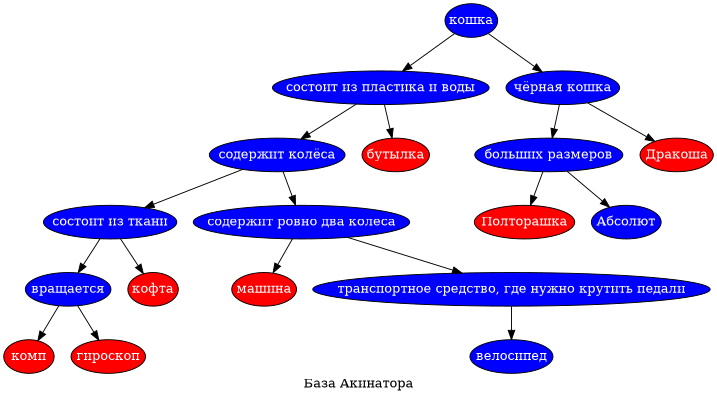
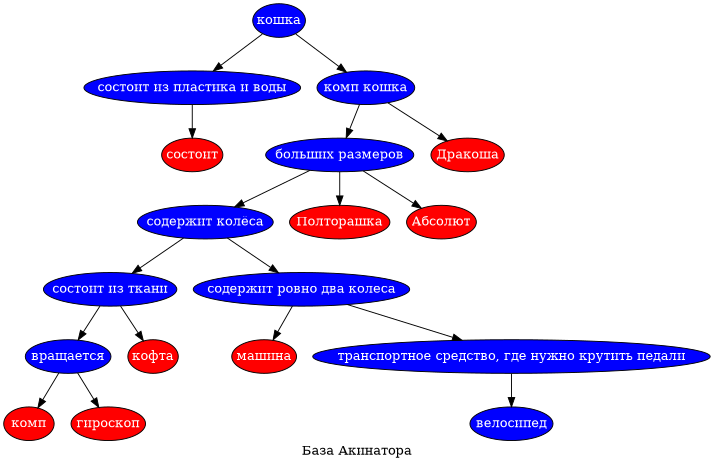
node "чёрная кошка": label "чёрная кошка" -> "комп кошка"
edge "состоит из пластика и воды" -> "содержит колёса": now "больших размеров" -> "содержит колёса"
node "бутылка": label "бутылка" -> "состоит"
node "Абсолют": fillcolor blue -> red
